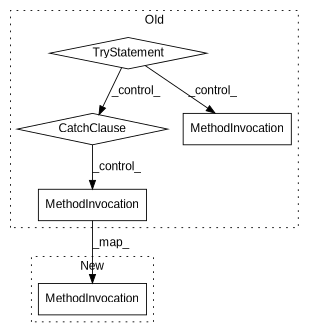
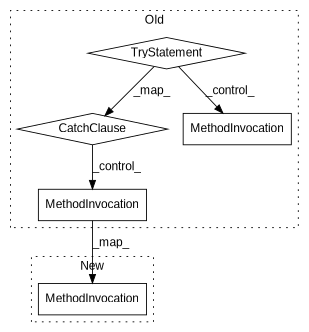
edge "TryStatement" -> "CatchClause": label "_control_" -> "_map_"
